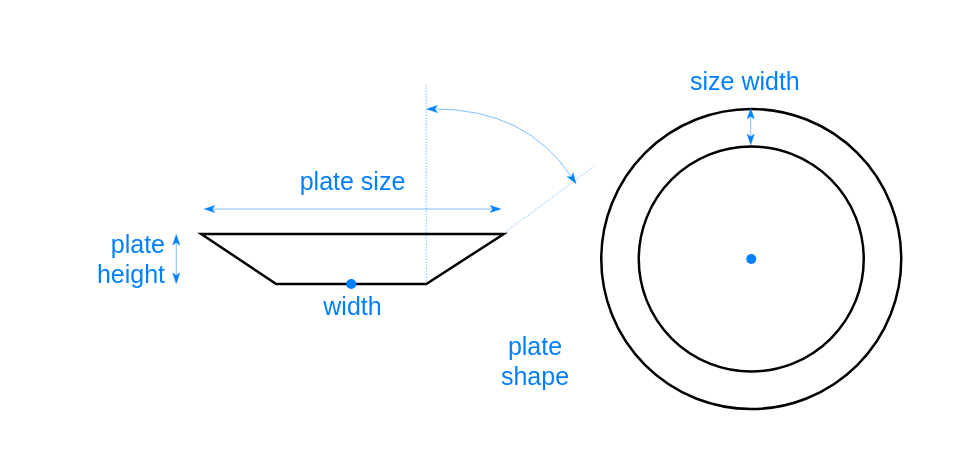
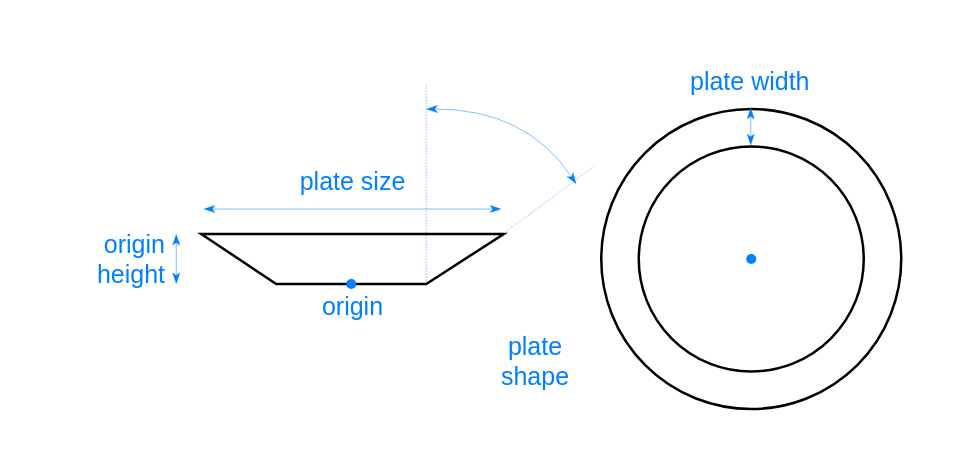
node "size width": label "size width" -> "plate width"
node "plate height": label "plate height" -> "origin height"
node "width": label "width" -> "origin"
